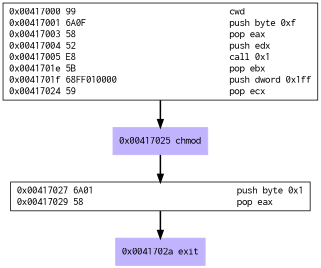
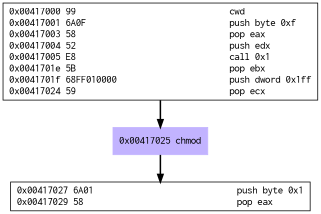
node "0x0041702a exit": removed
